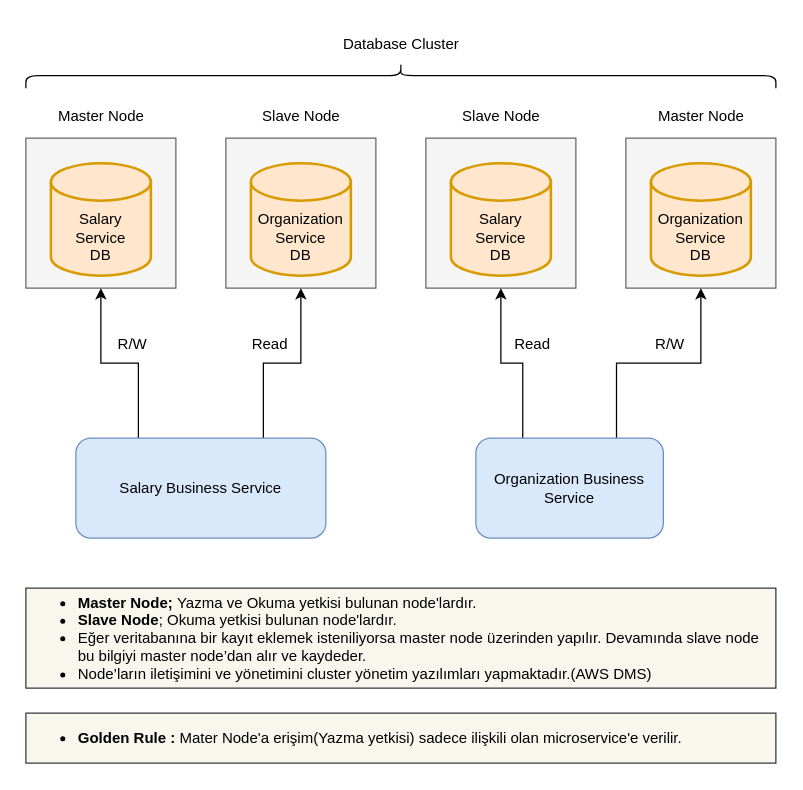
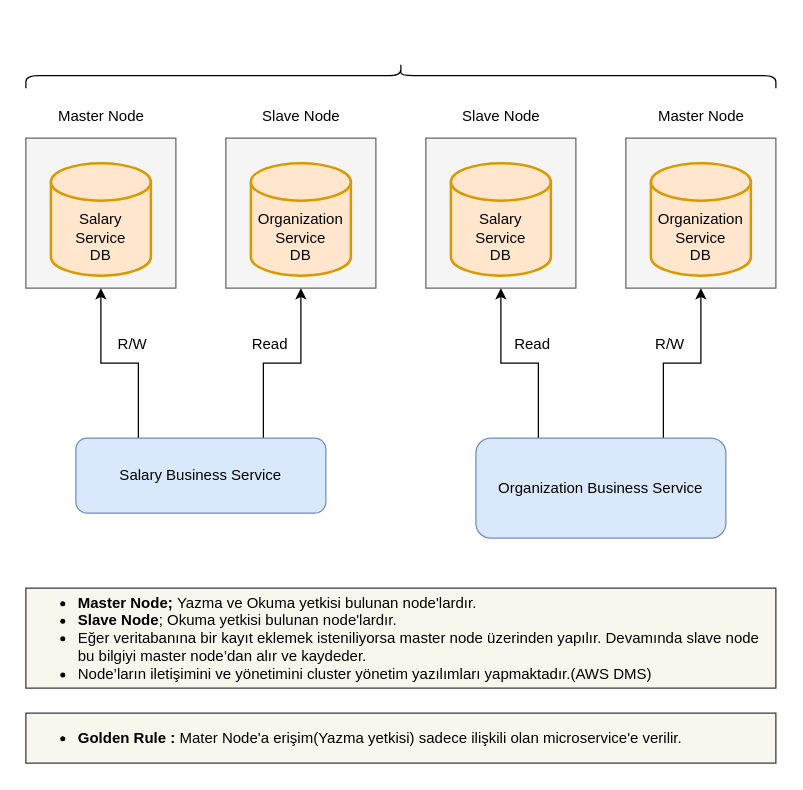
node "Database Cluster": removed
node "Salary Business Service": size 250x100 -> 250x75
node "Organization Business Service": size 188x100 -> 250x100
